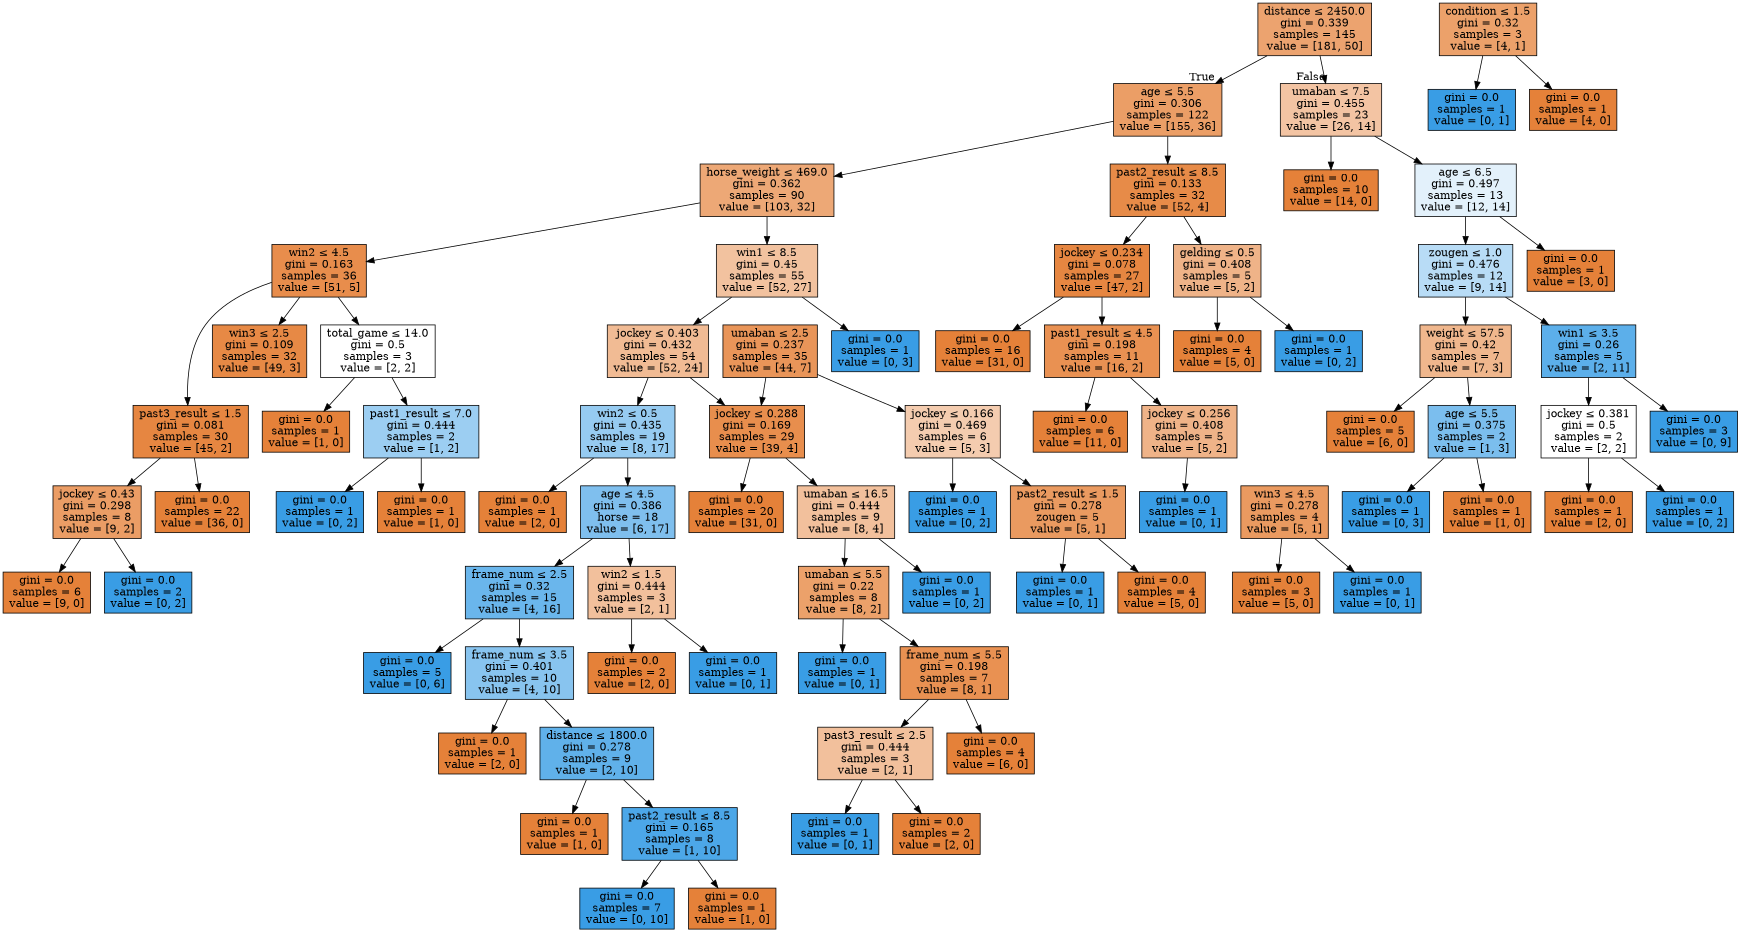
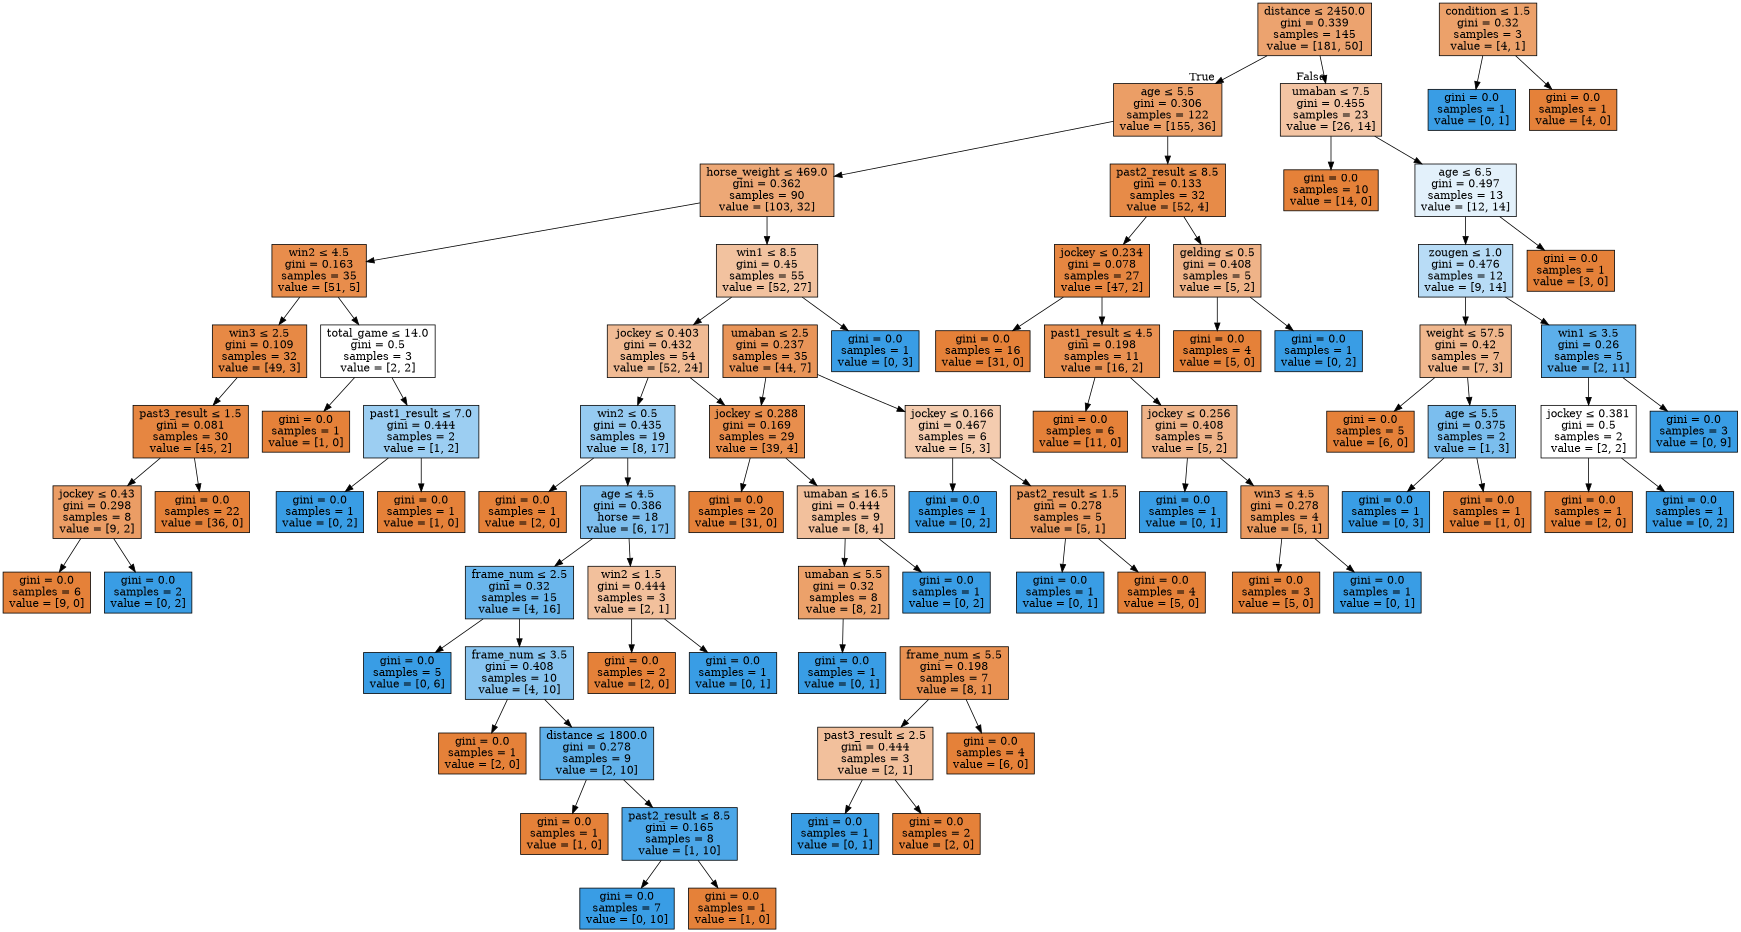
node "win2 ≤ 4.5": text "samples = 36" -> "samples = 35"
edge "win2 ≤ 4.5" -> "past3_result ≤ 1.5": now "win3 ≤ 2.5" -> "past3_result ≤ 1.5"
node "jockey ≤ 0.166": text "gini = 0.469" -> "gini = 0.467"
edge "jockey ≤ 0.256" -> "win3 ≤ 4.5": added
node "past2_result ≤ 1.5": text "zougen = 5" -> "samples = 5"
node "umaban ≤ 5.5": text "gini = 0.22" -> "gini = 0.32"
edge "umaban ≤ 5.5" -> "frame_num ≤ 5.5": removed
node "frame_num ≤ 3.5": text "gini = 0.401" -> "gini = 0.408"
